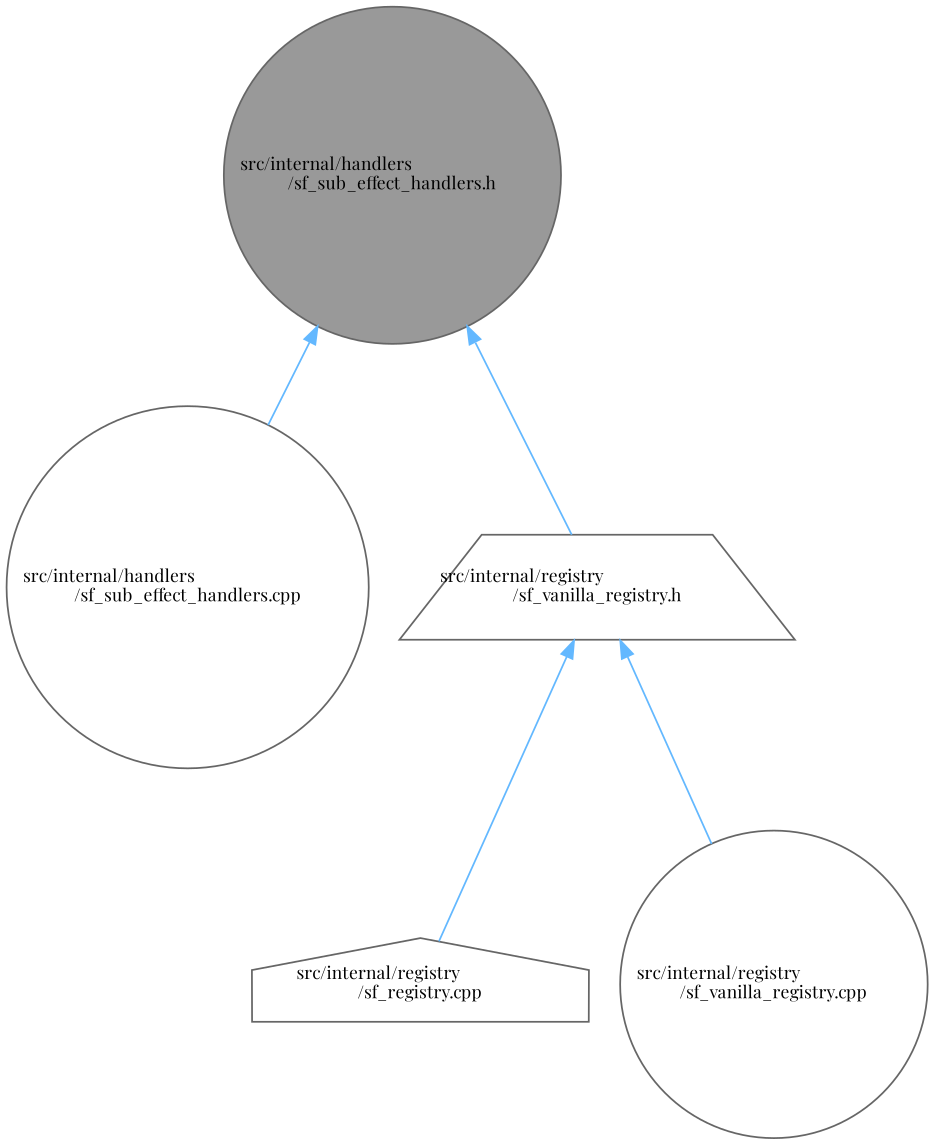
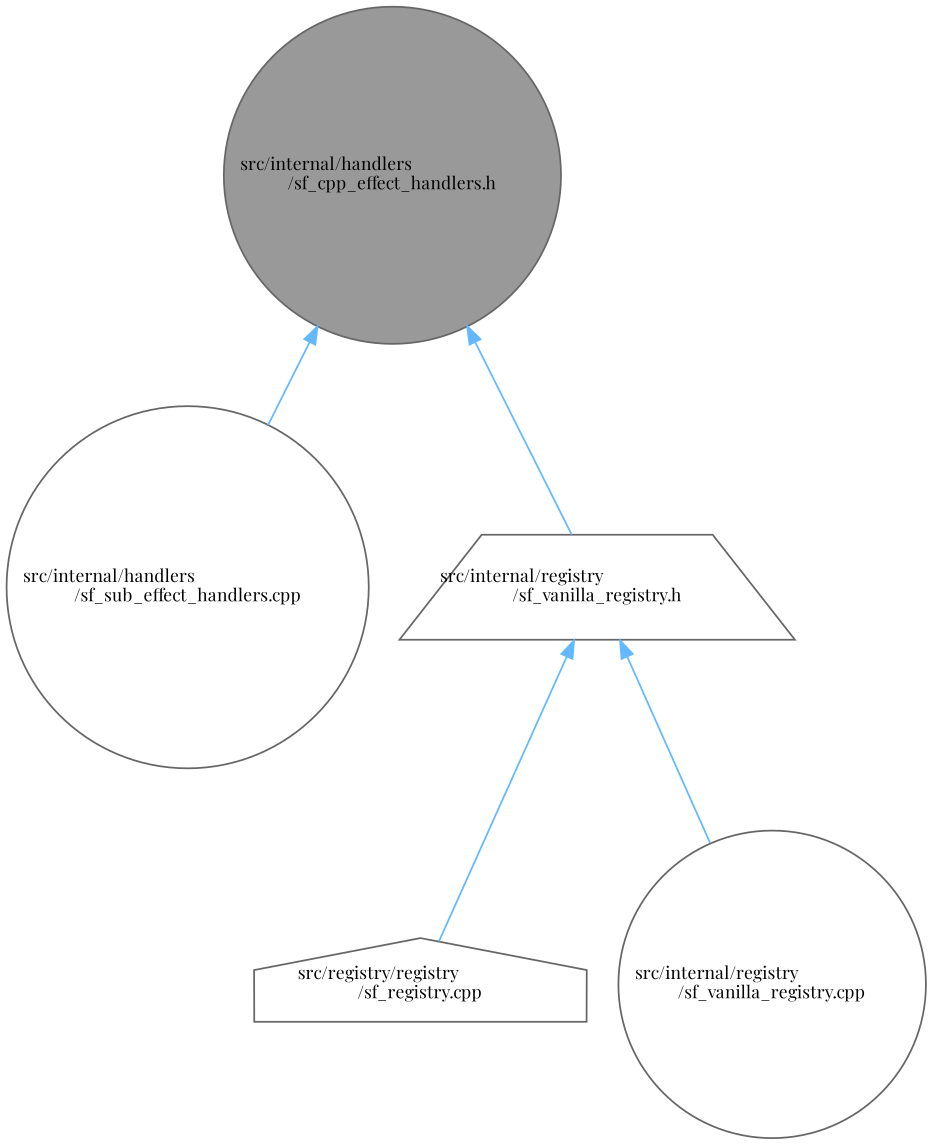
node "src/internal/handlers /sf_sub_effect_handlers.h": label "src/internal/handlers /sf_sub_effect_handlers.h" -> "src/internal/handlers /sf_cpp_effect_handlers.h"
node "src/internal/registry /sf_registry.cpp": label "src/internal/registry /sf_registry.cpp" -> "src/registry/registry /sf_registry.cpp"
